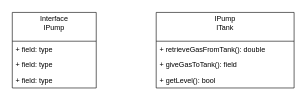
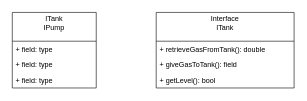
node "Interface IPump": label "Interface IPump" -> "ITank IPump"
node "IPump ITank": label "IPump ITank" -> "Interface ITank"
